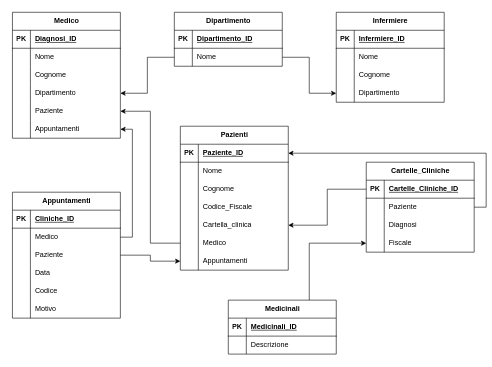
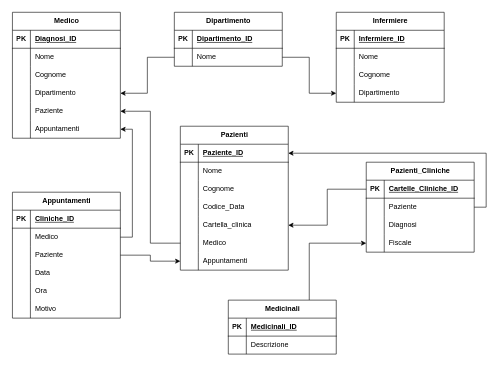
node "Cartelle_Cliniche": label "Cartelle_Cliniche" -> "Pazienti_Cliniche"
node "Codice_Fiscale": label "Codice_Fiscale" -> "Codice_Data"
node "Codice": label "Codice" -> "Ora"
